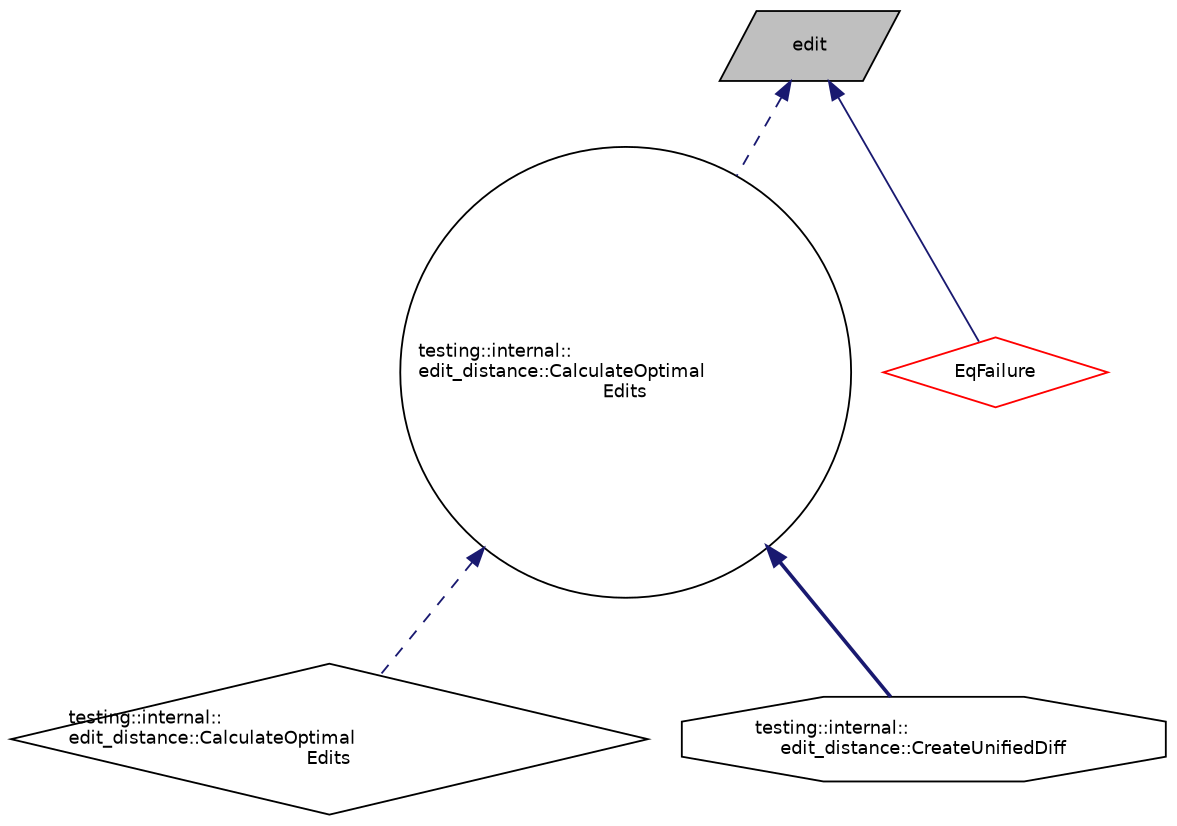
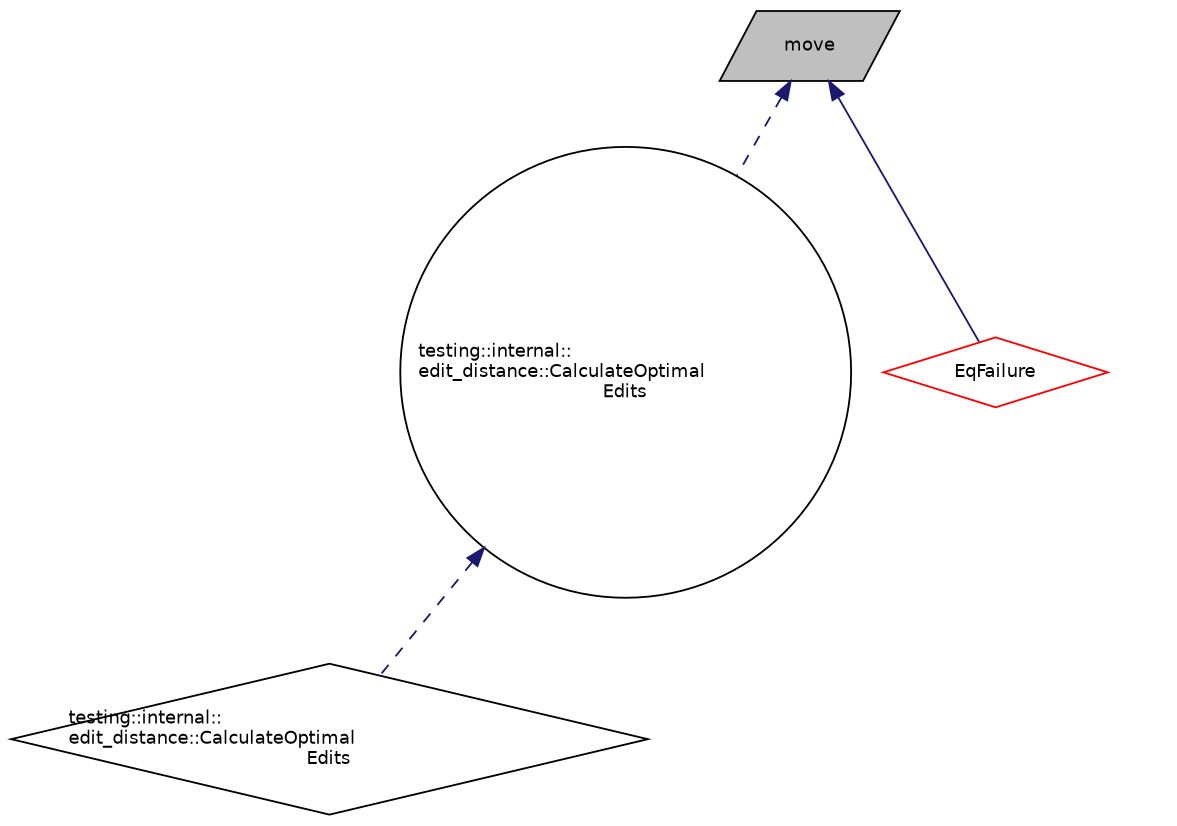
node "edit": label "edit" -> "move"
node "testing::internal:: edit_distance::CreateUnifiedDiff": removed
